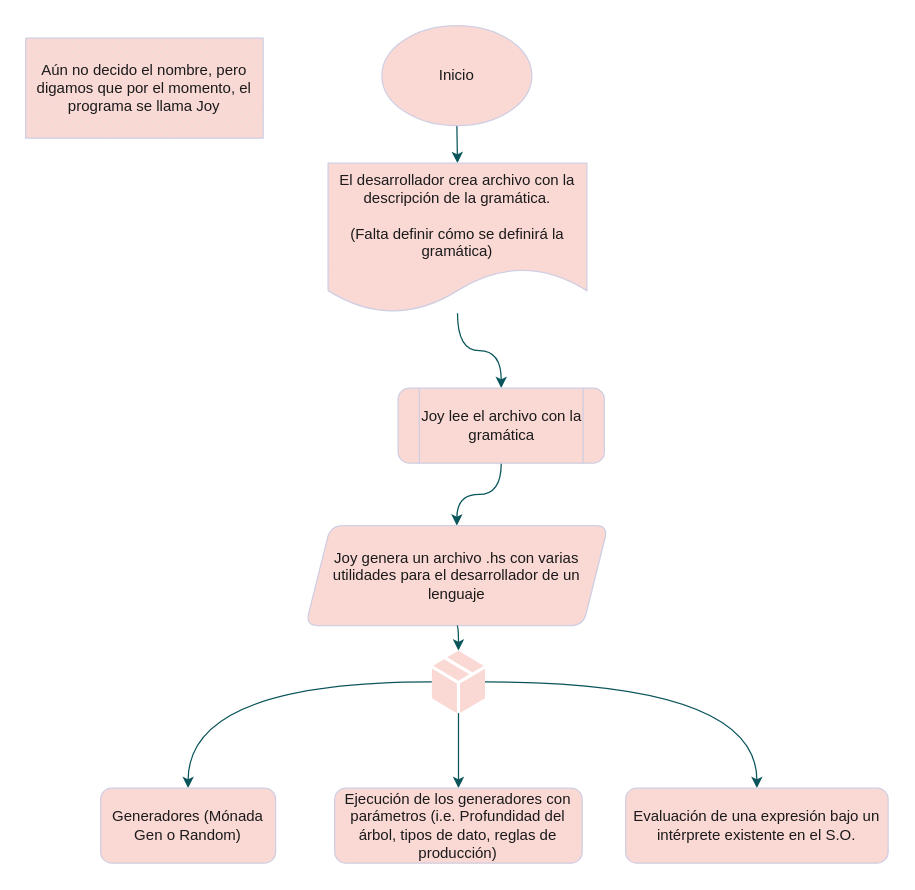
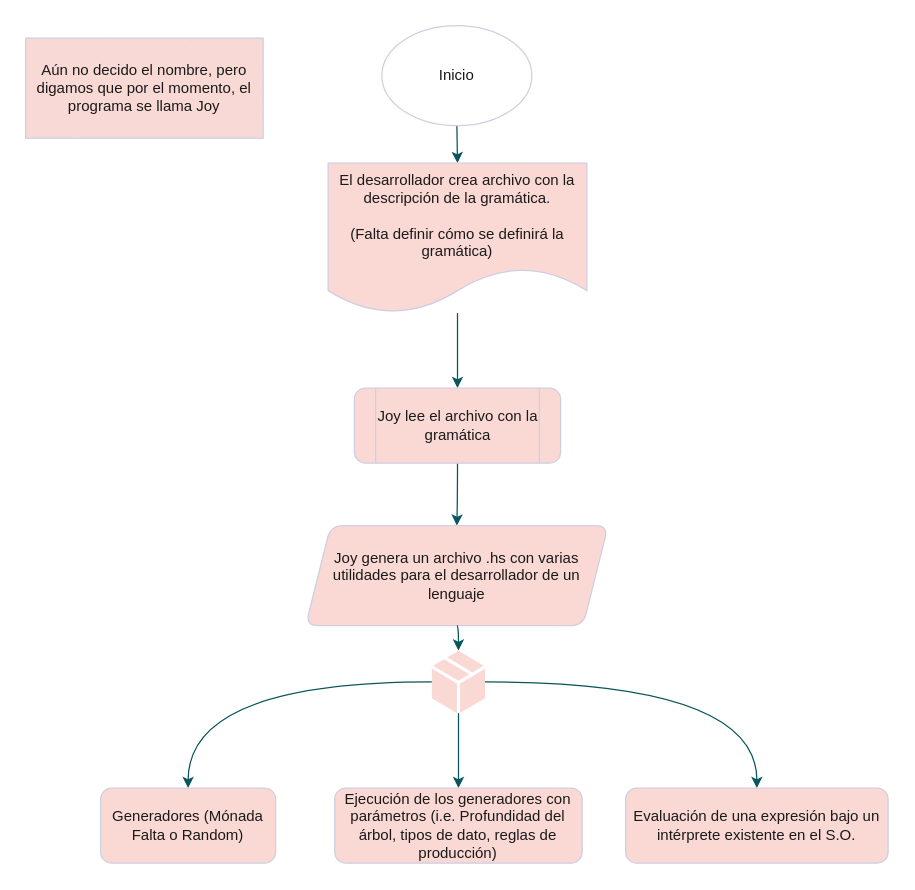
node "Inicio": fillcolor #fad9d5 -> #ffffff
node "Joy lee el archivo con la gramática": moved (501, 426) -> (458, 426)
node "Generadores (Mónada Gen o Random)": label "Generadores (Mónada Gen o Random)" -> "Generadores (Mónada Falta o Random)"
